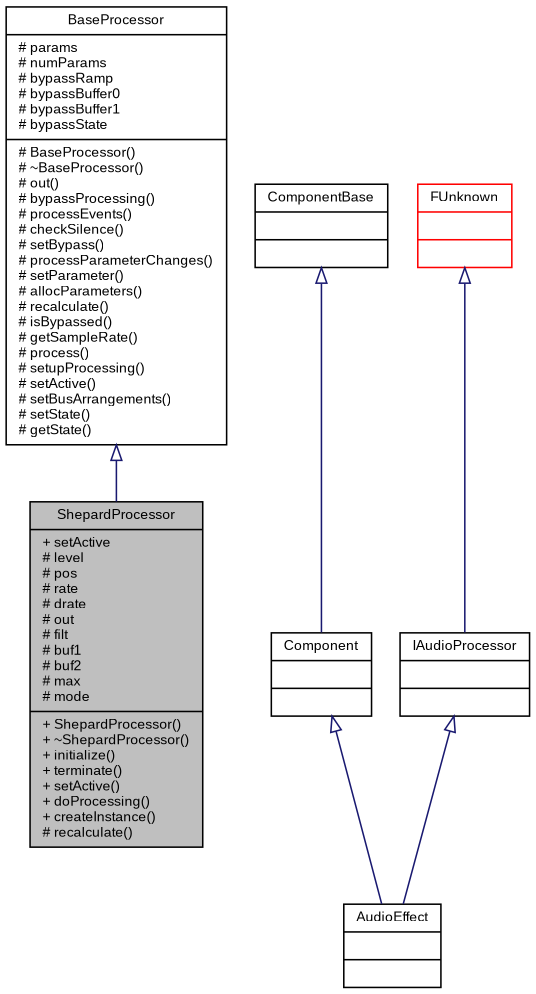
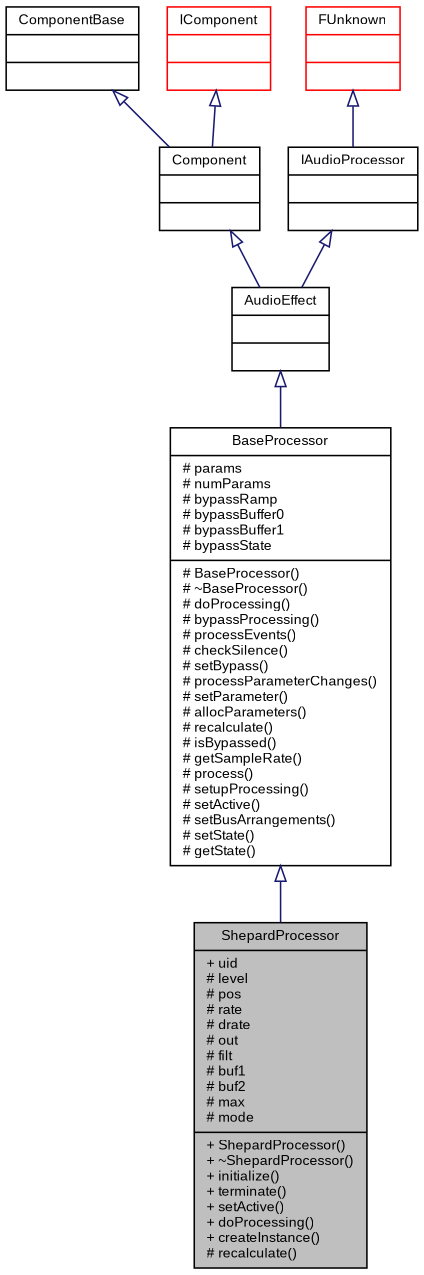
node "IComponent": added
node "BaseProcessor": text "# out()" -> "# doProcessing()"
edge "BaseProcessor" -> "AudioEffect": added
node "ShepardProcessor": text "+ setActive" -> "+ uid"
